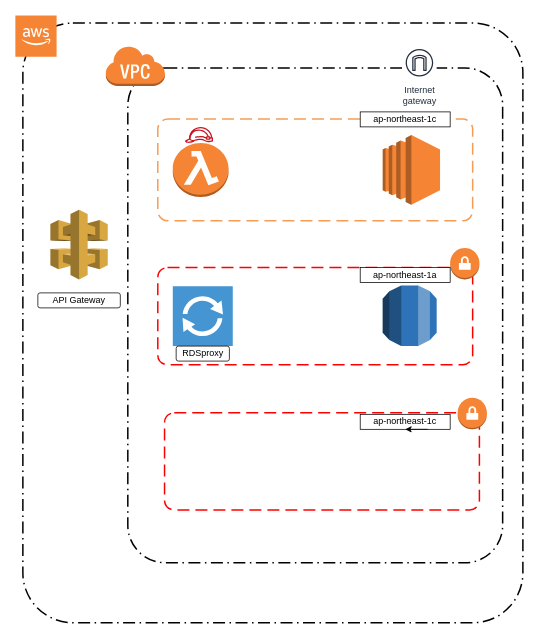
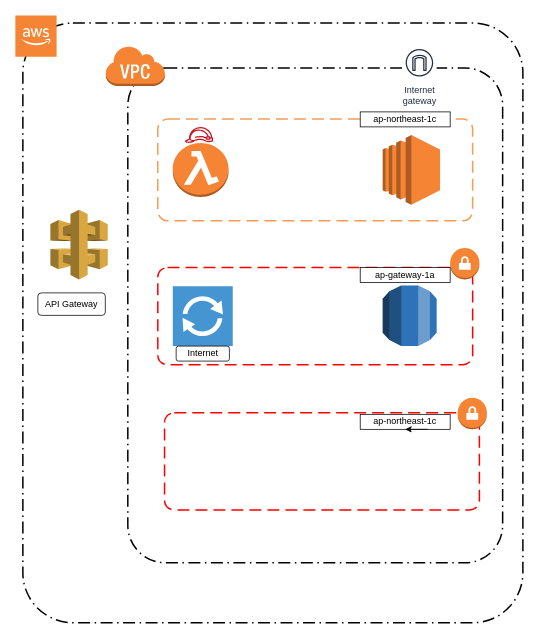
node "ap-northeast-1a": label "ap-northeast-1a" -> "ap-gateway-1a"
node "API Gateway": size 83x15 -> 68x23
node "RDSproxy": label "RDSproxy" -> "Internet"
